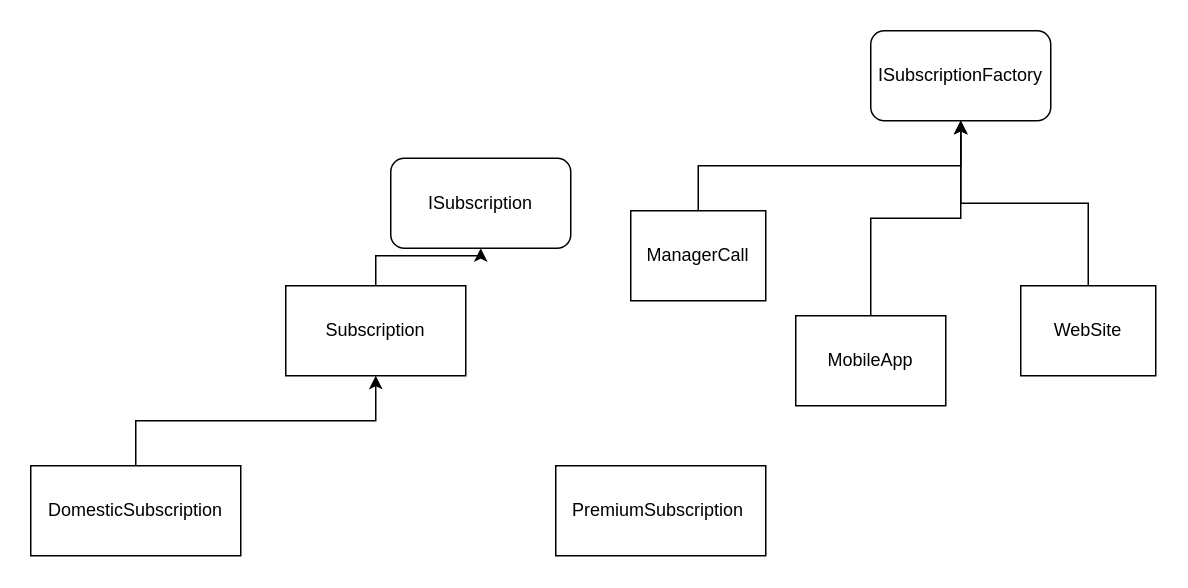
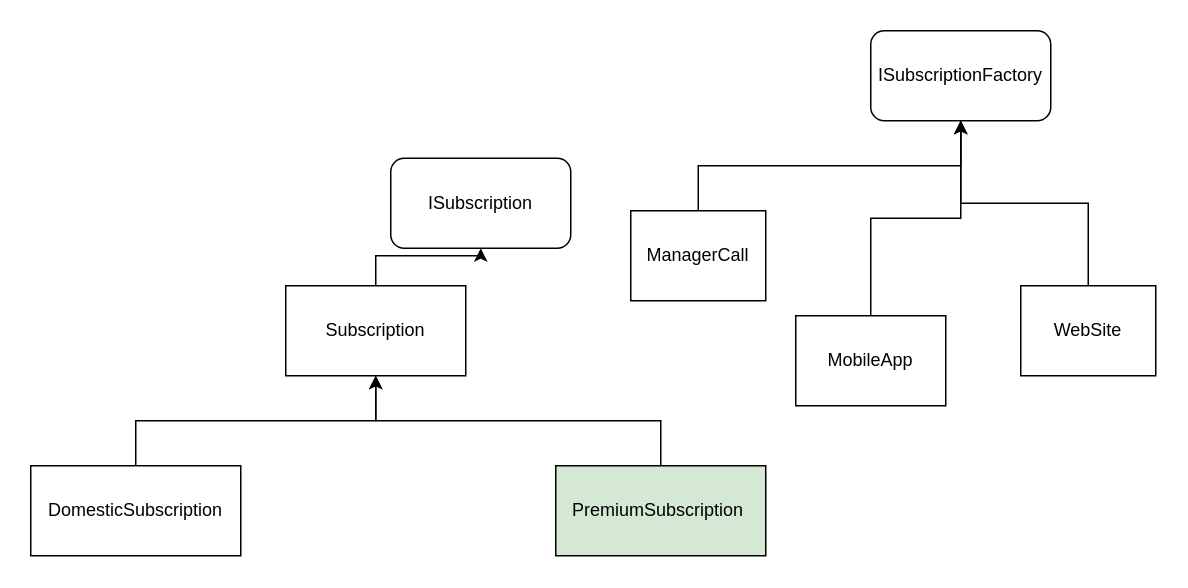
edge "PremiumSubscription" -> "Subscription": added
node "PremiumSubscription": fillcolor #ffffff -> #d5e8d4
